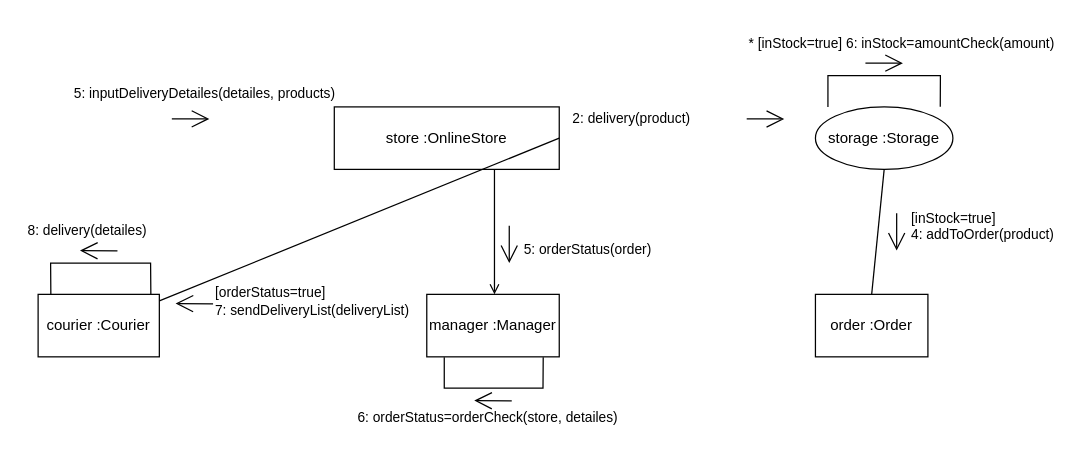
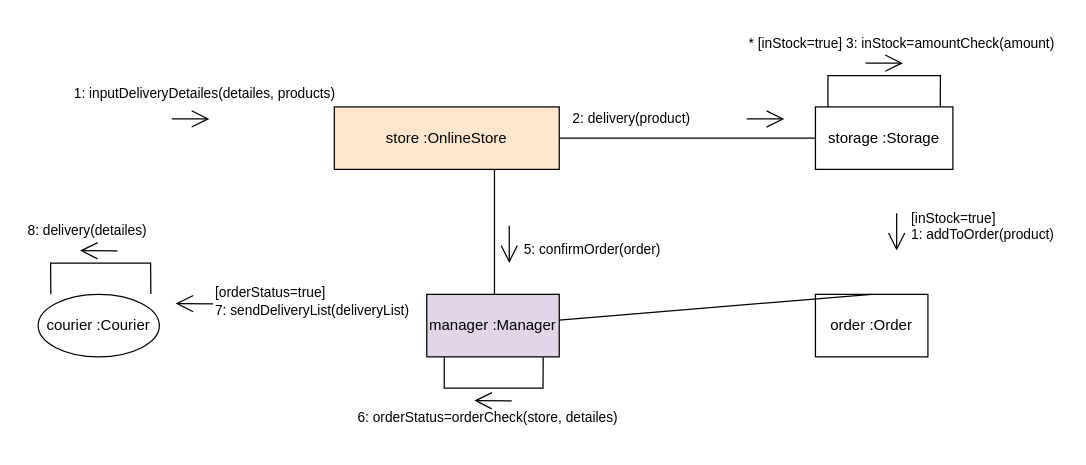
node "* [inStock=true] 6: inStock=amountCheck(amount)": label "* [inStock=true] 6: inStock=amountCheck(amount)" -> "* [inStock=true] 3: inStock=amountCheck(amount)"
node "5: inputDeliveryDetailes(detailes, products)": label "5: inputDeliveryDetailes(detailes, products)" -> "1: inputDeliveryDetailes(detailes, products)"
node "store :OnlineStore": fillcolor #ffffff -> #ffe6cc
node "storage :Storage": shape ellipse -> rectangle
edge "store :OnlineStore" -- "courier :Courier": now "store :OnlineStore" -- "storage :Storage"
edge "storage :Storage" -- "order :Order": now "manager :Manager" -- "order :Order"
node "[inStock=true] 4: addToOrder(product)": label "[inStock=true] 4: addToOrder(product)" -> "[inStock=true] 1: addToOrder(product)"
node "5: orderStatus(order)": label "5: orderStatus(order)" -> "5: confirmOrder(order)"
edge "store :OnlineStore" -> "manager :Manager": arrowhead open -> none
node "courier :Courier": shape rectangle -> ellipse
node "manager :Manager": fillcolor #ffffff -> #e1d5e7
